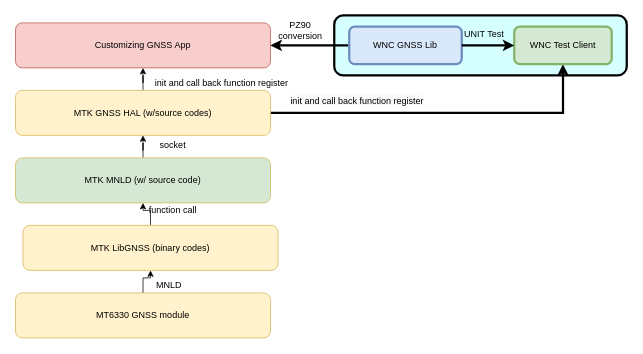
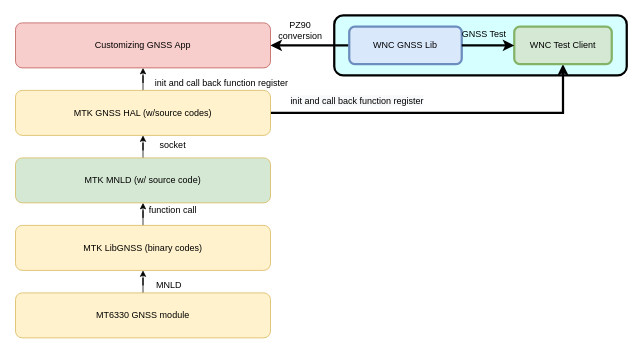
node "UNIT Test": label "UNIT Test" -> "GNSS Test"
node "MTK LibGNSS (binary codes)": moved (150, 248) -> (143, 248)
